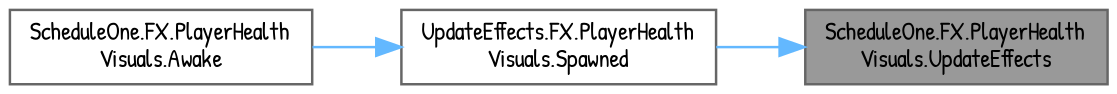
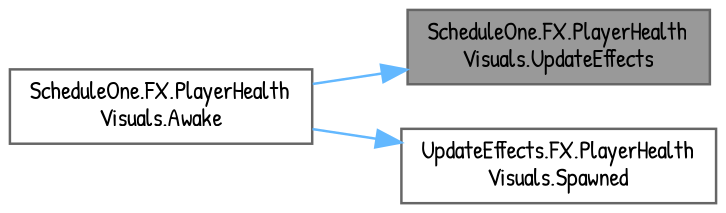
edge "UpdateEffects.FX.PlayerHealth Visuals.Spawned" -> "ScheduleOne.FX.PlayerHealth Visuals.UpdateEffects": now "ScheduleOne.FX.PlayerHealth Visuals.Awake" -> "ScheduleOne.FX.PlayerHealth Visuals.UpdateEffects"
